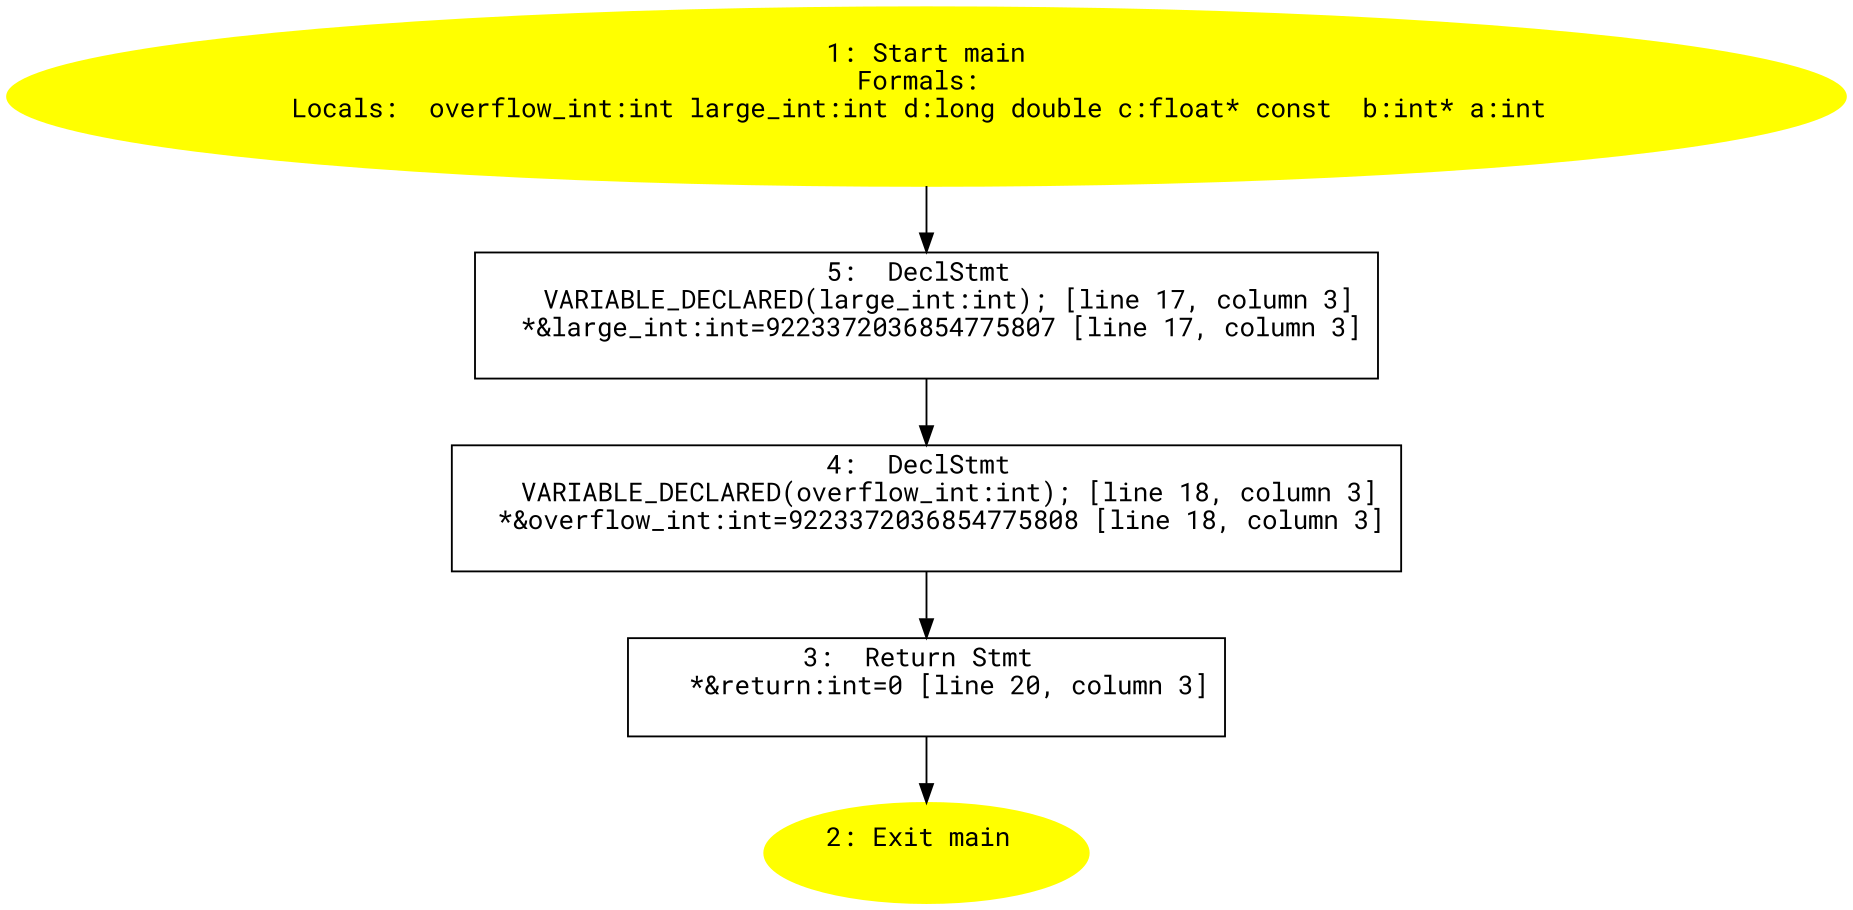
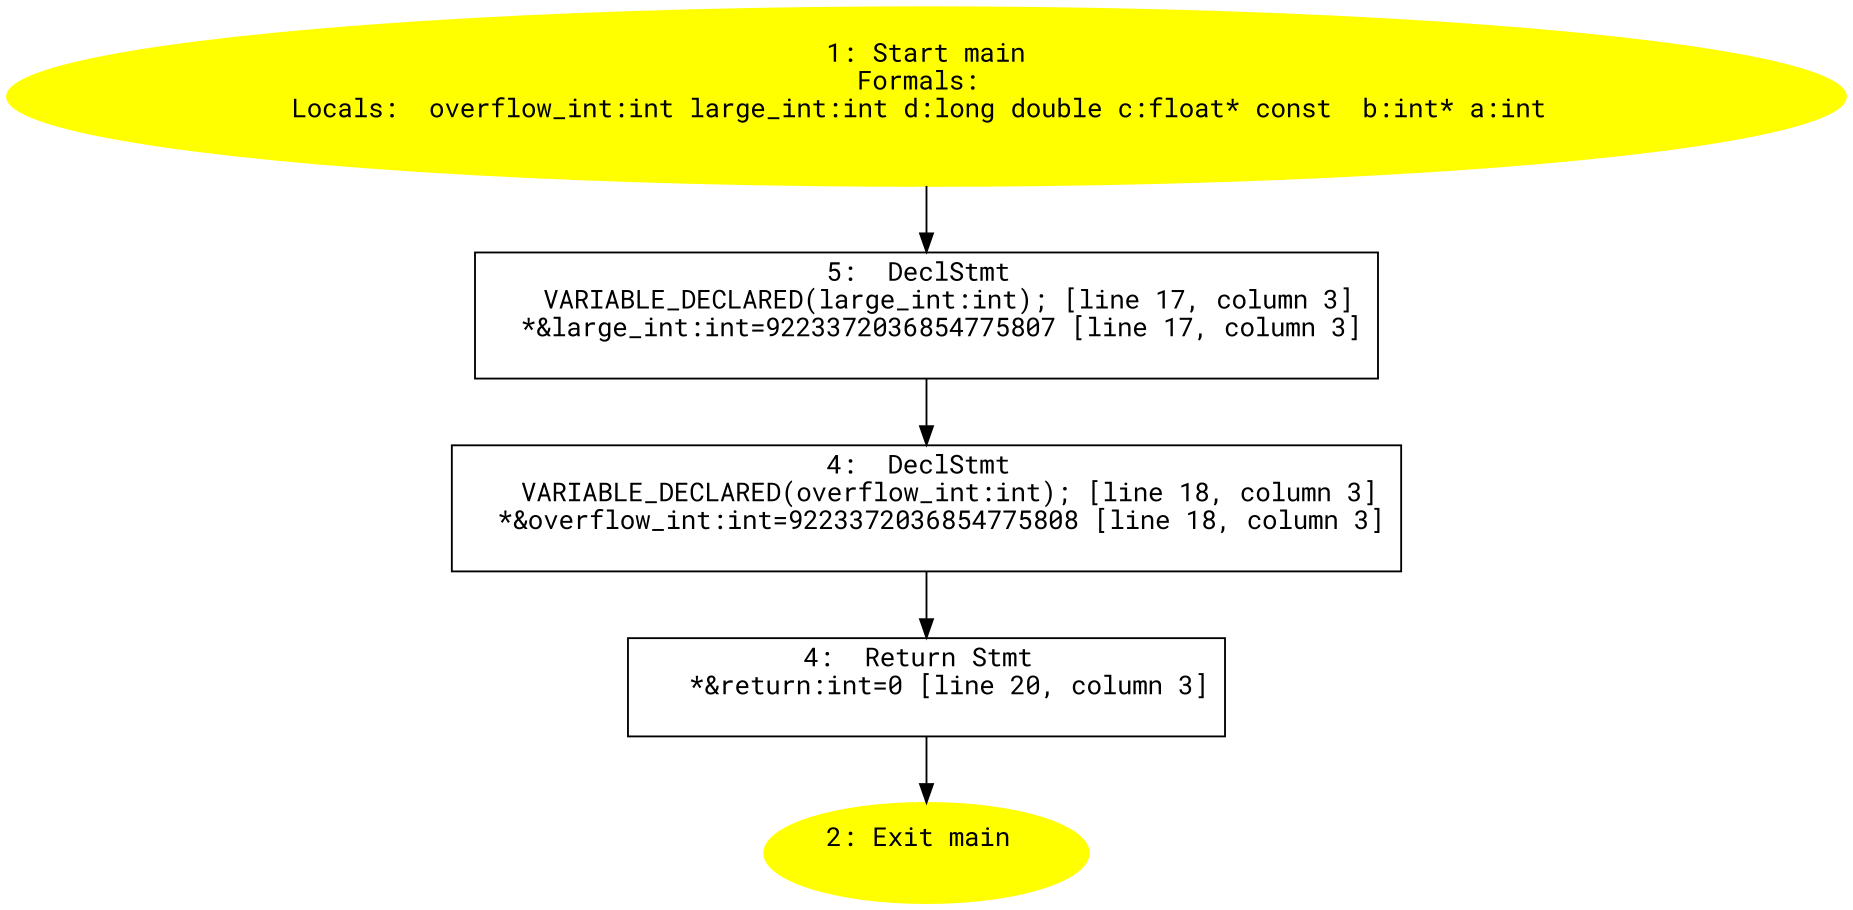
node "3:  Return Stmt *&return:int=0 [line 20, column 3]": label "3:  Return Stmt *&return:int=0 [line 20, column 3]" -> "4:  Return Stmt *&return:int=0 [line 20, column 3]"
